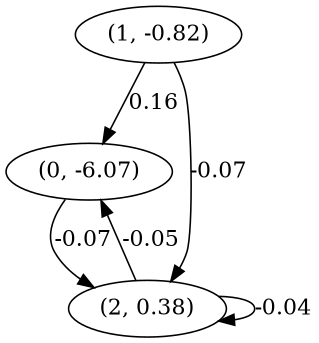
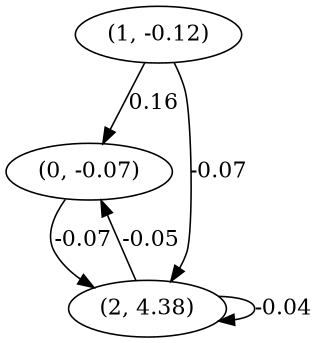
node "(1, -0.82)": label "(1, -0.82)" -> "(1, -0.12)"
node "(0, -6.07)": label "(0, -6.07)" -> "(0, -0.07)"
node "(2, 0.38)": label "(2, 0.38)" -> "(2, 4.38)"
